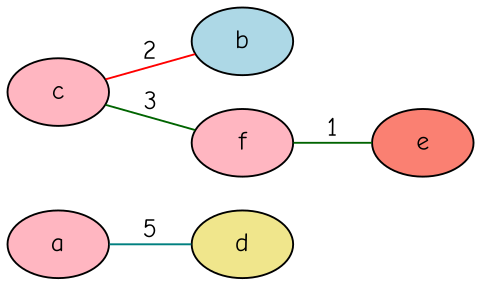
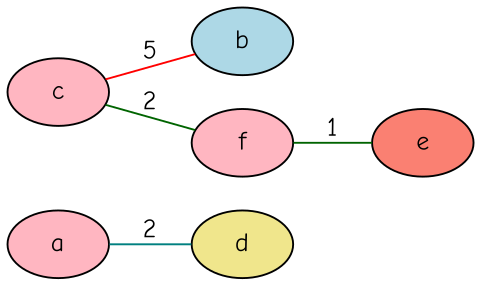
edge "b" -- "c": label "2" -> "5"
edge "c" -- "f": label "3" -> "2"
edge "a" -- "d": label "5" -> "2"
